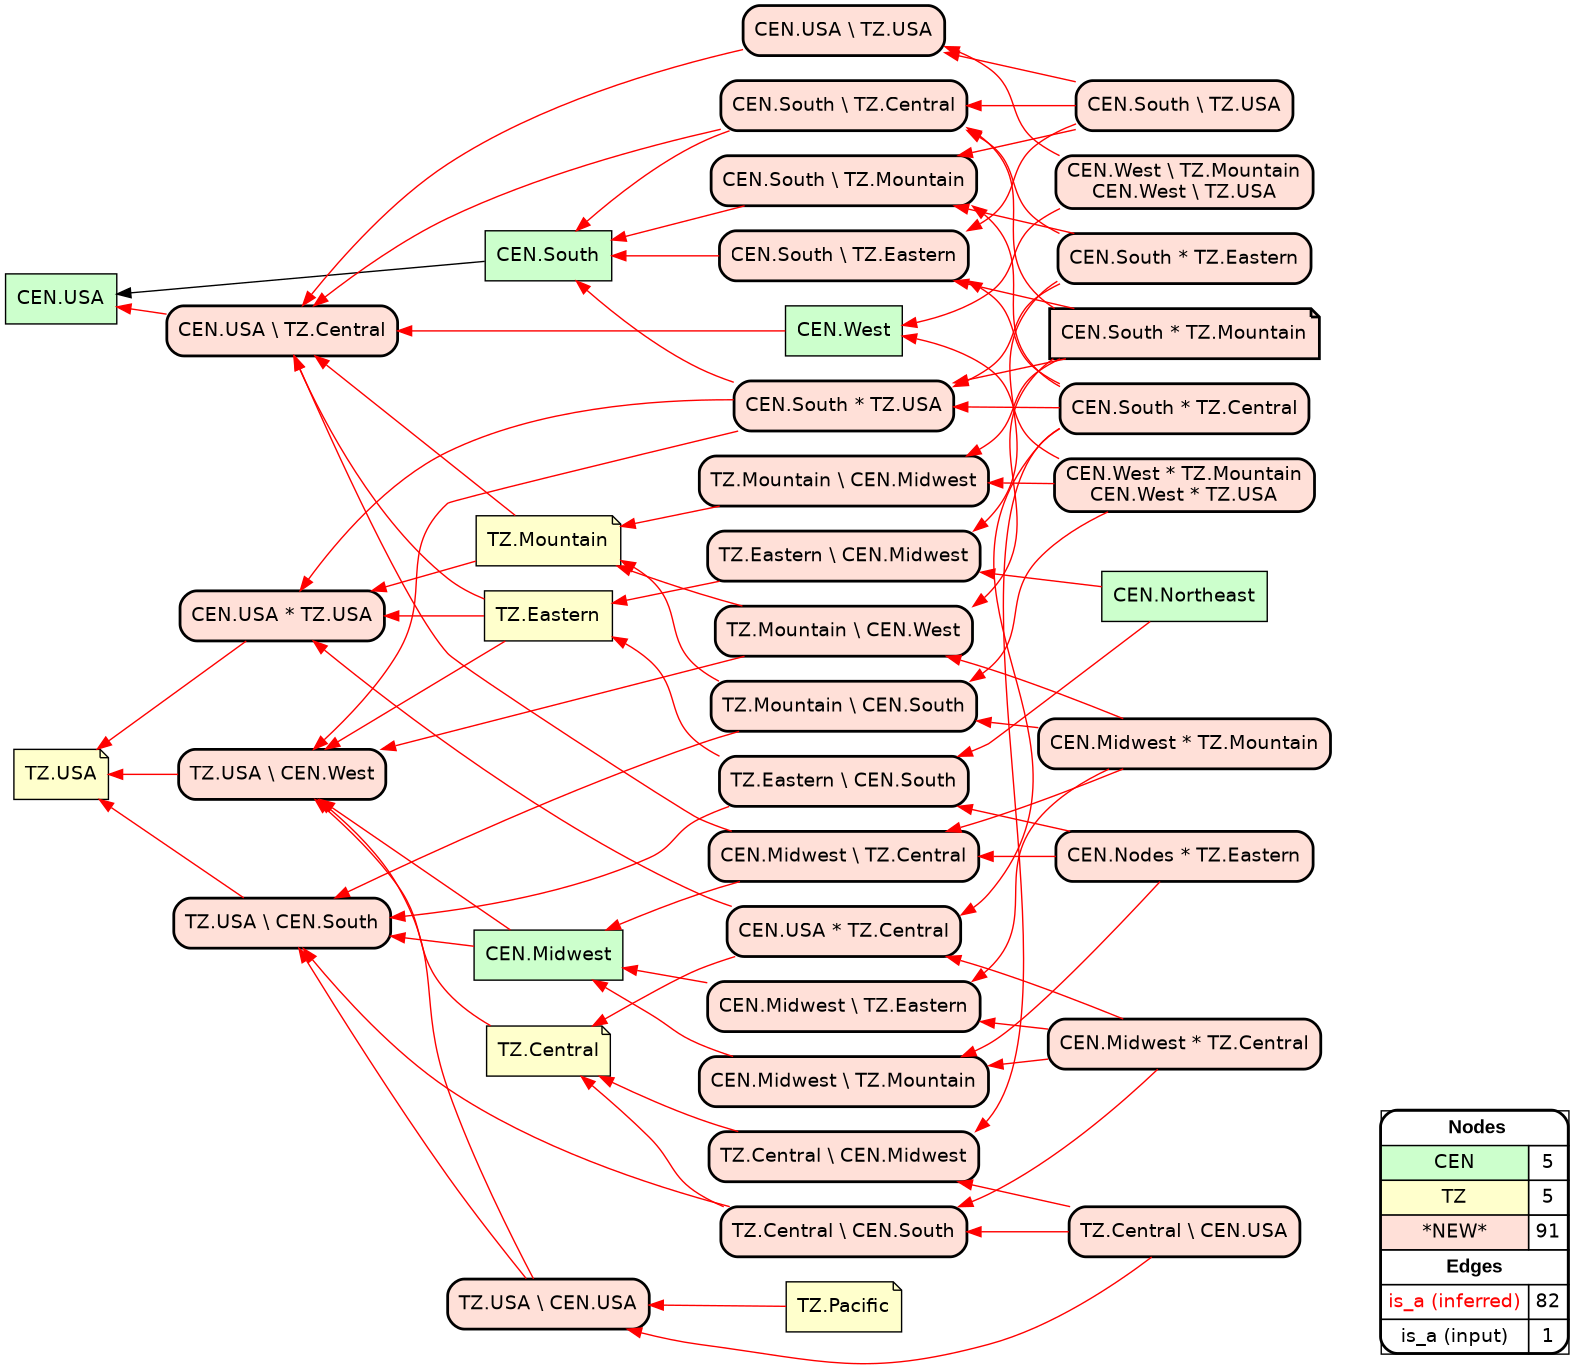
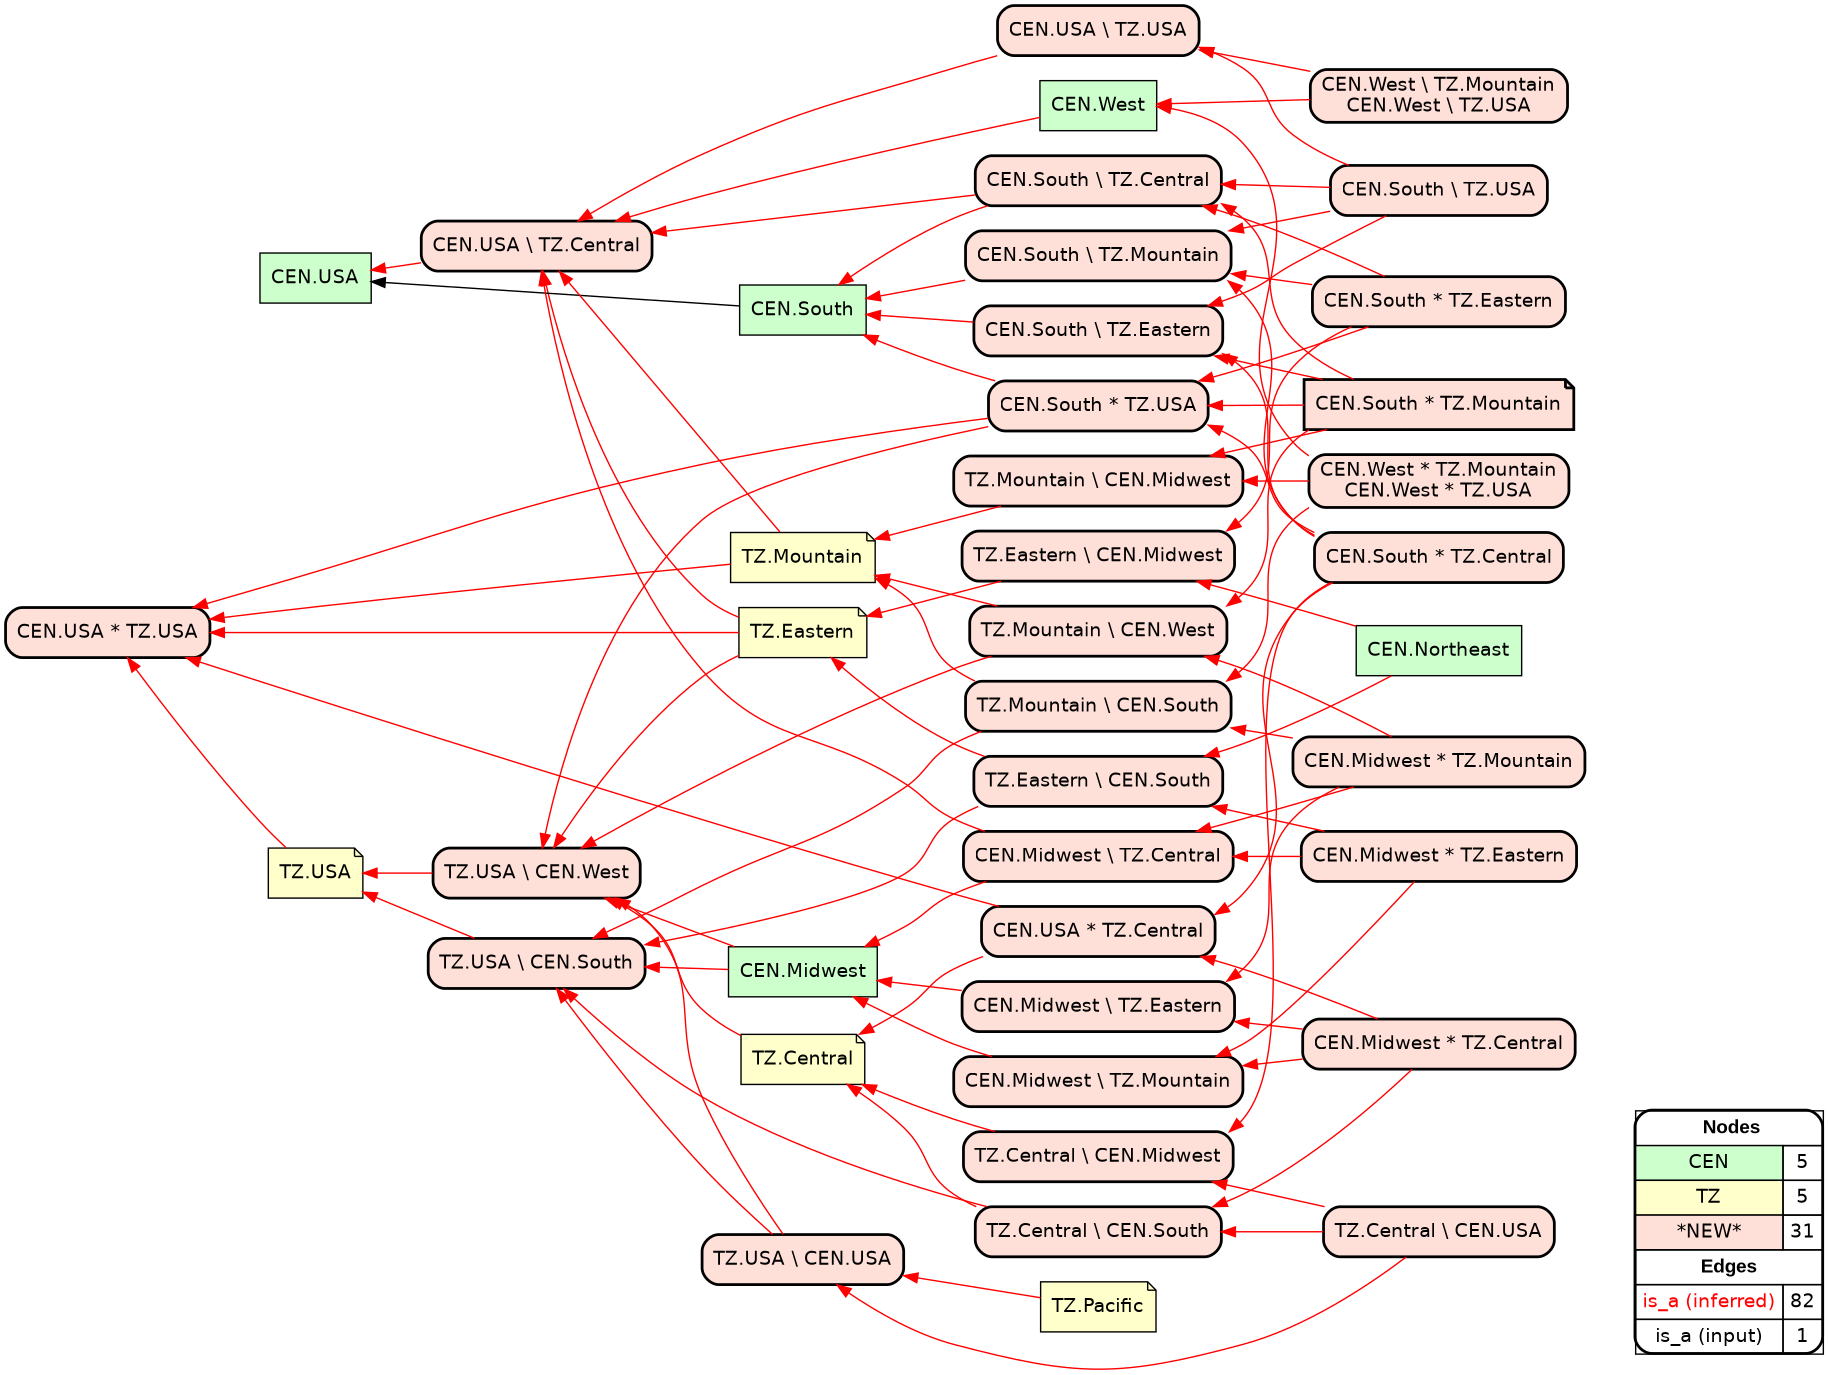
node "TZ.Eastern": shape box -> note
edge "CEN.USA * TZ.USA" -> "TZ.USA": reversed
node "CEN.Nodes * TZ.Eastern": label "CEN.Nodes * TZ.Eastern" -> "CEN.Midwest * TZ.Eastern"
node "Nodes": text "91" -> "31"
